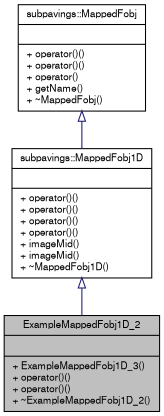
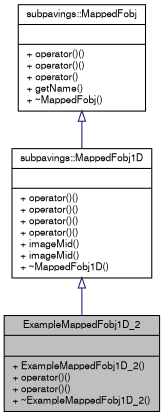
node "ExampleMappedFobj1D_2": text "+ ExampleMappedFobj1D_3()" -> "+ ExampleMappedFobj1D_2()"
